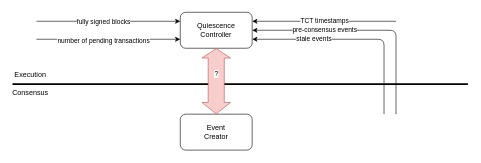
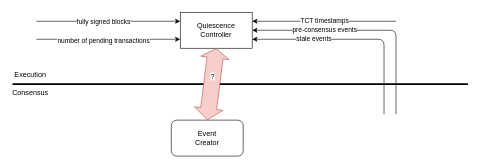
node "Quiescence Controller": shape rounded rectangle -> rectangle
node "Event Creator": moved (216, 132) -> (207, 138)
